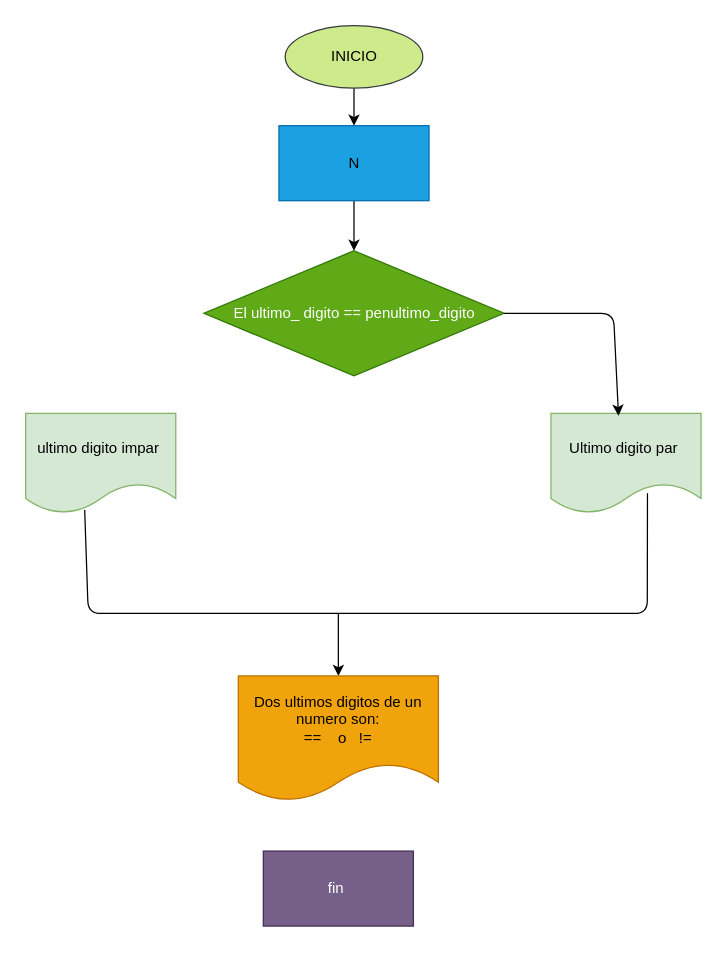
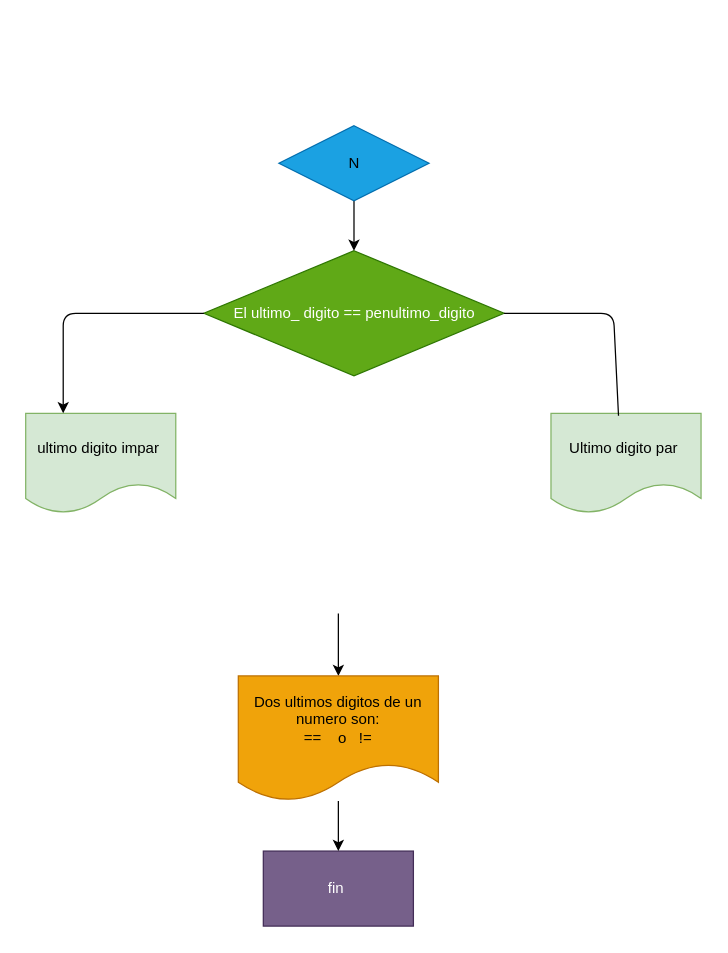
node "INICIO": removed
edge "INICIO" -> "N": removed
node "N": shape rectangle -> diamond
edge "El ultimo_ digito == penultimo_digito" -> "ultimo digito impar": added
edge "El ultimo_ digito == penultimo_digito" -> "Ultimo digito par": arrowhead classic -> none
edge "ultimo digito impar" -- "Ultimo digito par": removed
edge "Dos ultimos digitos de un numero son: == o !=" -> "fin": added
